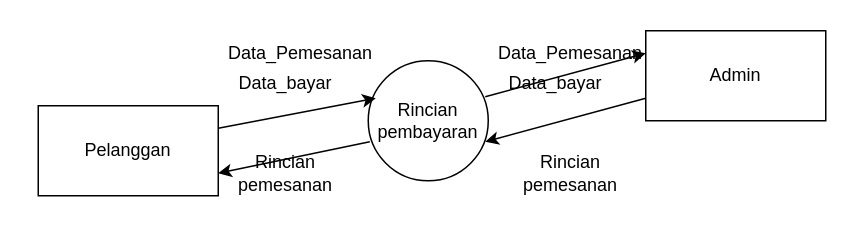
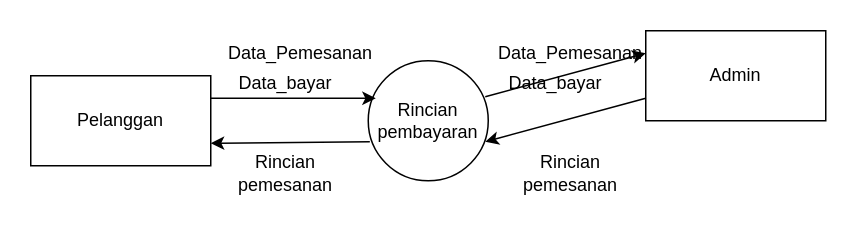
node "Pelanggan": moved (128, 151) -> (121, 121)
